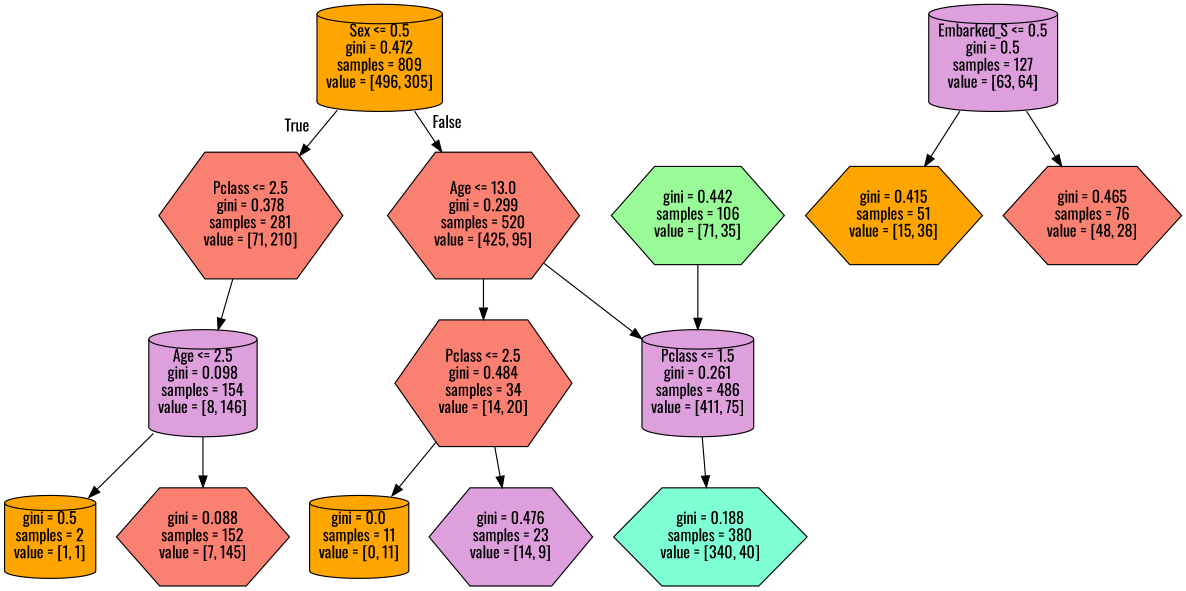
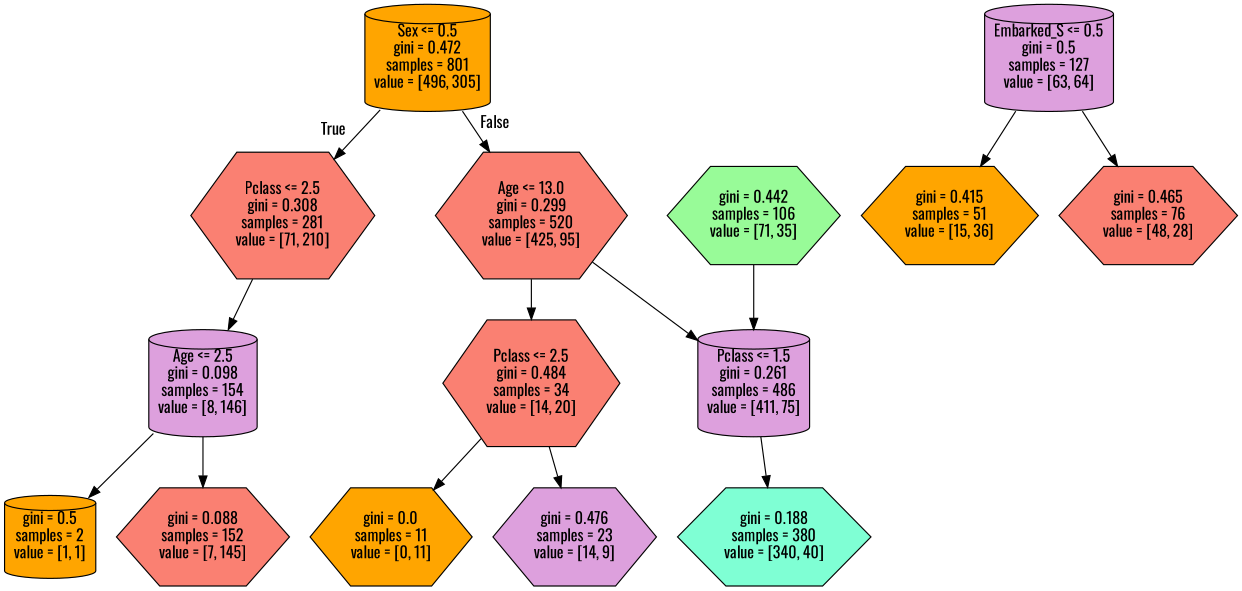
node "Sex <= 0.5 gini = 0.472 samples = 809 value = [496, 305]": label "Sex <= 0.5 gini = 0.472 samples = 809 value = [496, 305]" -> "Sex <= 0.5 gini = 0.472 samples = 801 value = [496, 305]"
node "Pclass <= 2.5 gini = 0.378 samples = 281 value = [71, 210]": label "Pclass <= 2.5 gini = 0.378 samples = 281 value = [71, 210]" -> "Pclass <= 2.5 gini = 0.308 samples = 281 value = [71, 210]"
node "gini = 0.0 samples = 11 value = [0, 11]": shape cylinder -> hexagon
